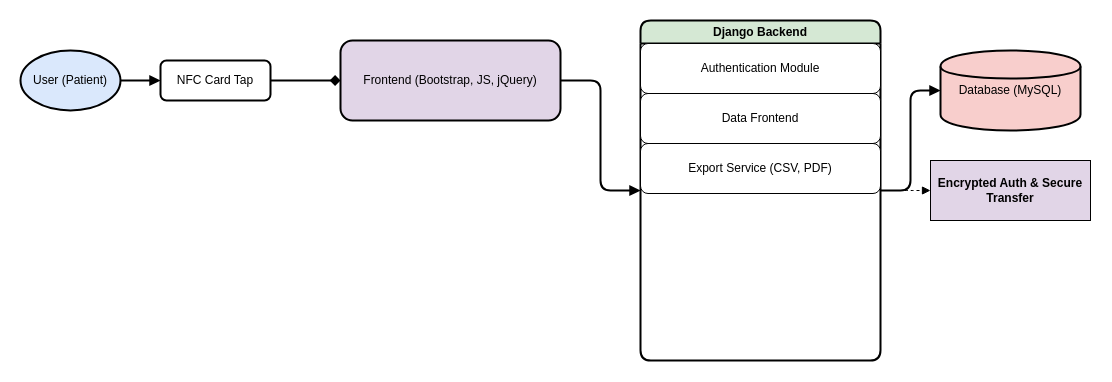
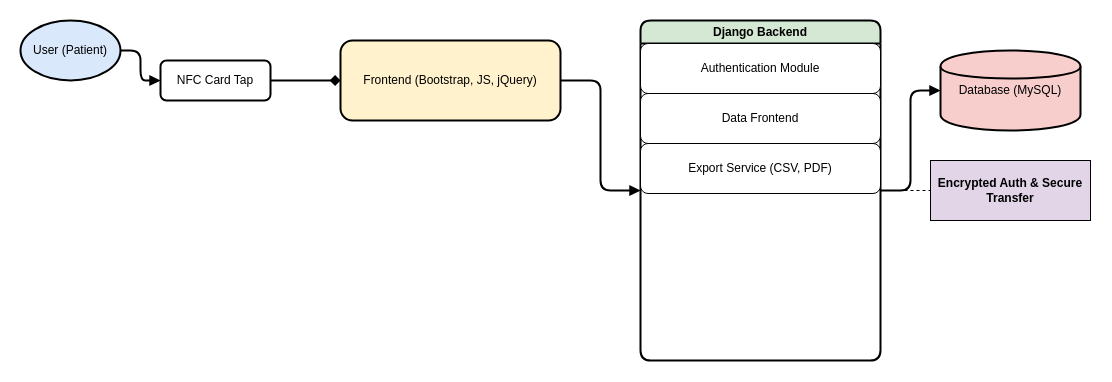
node "User (Patient)": moved (71, 81) -> (71, 51)
node "Frontend (Bootstrap, JS, jQuery)": fillcolor #e1d5e7 -> #fff2cc
edge "Django Backend" -> "Encrypted Auth & Secure Transfer": arrowhead block -> none
